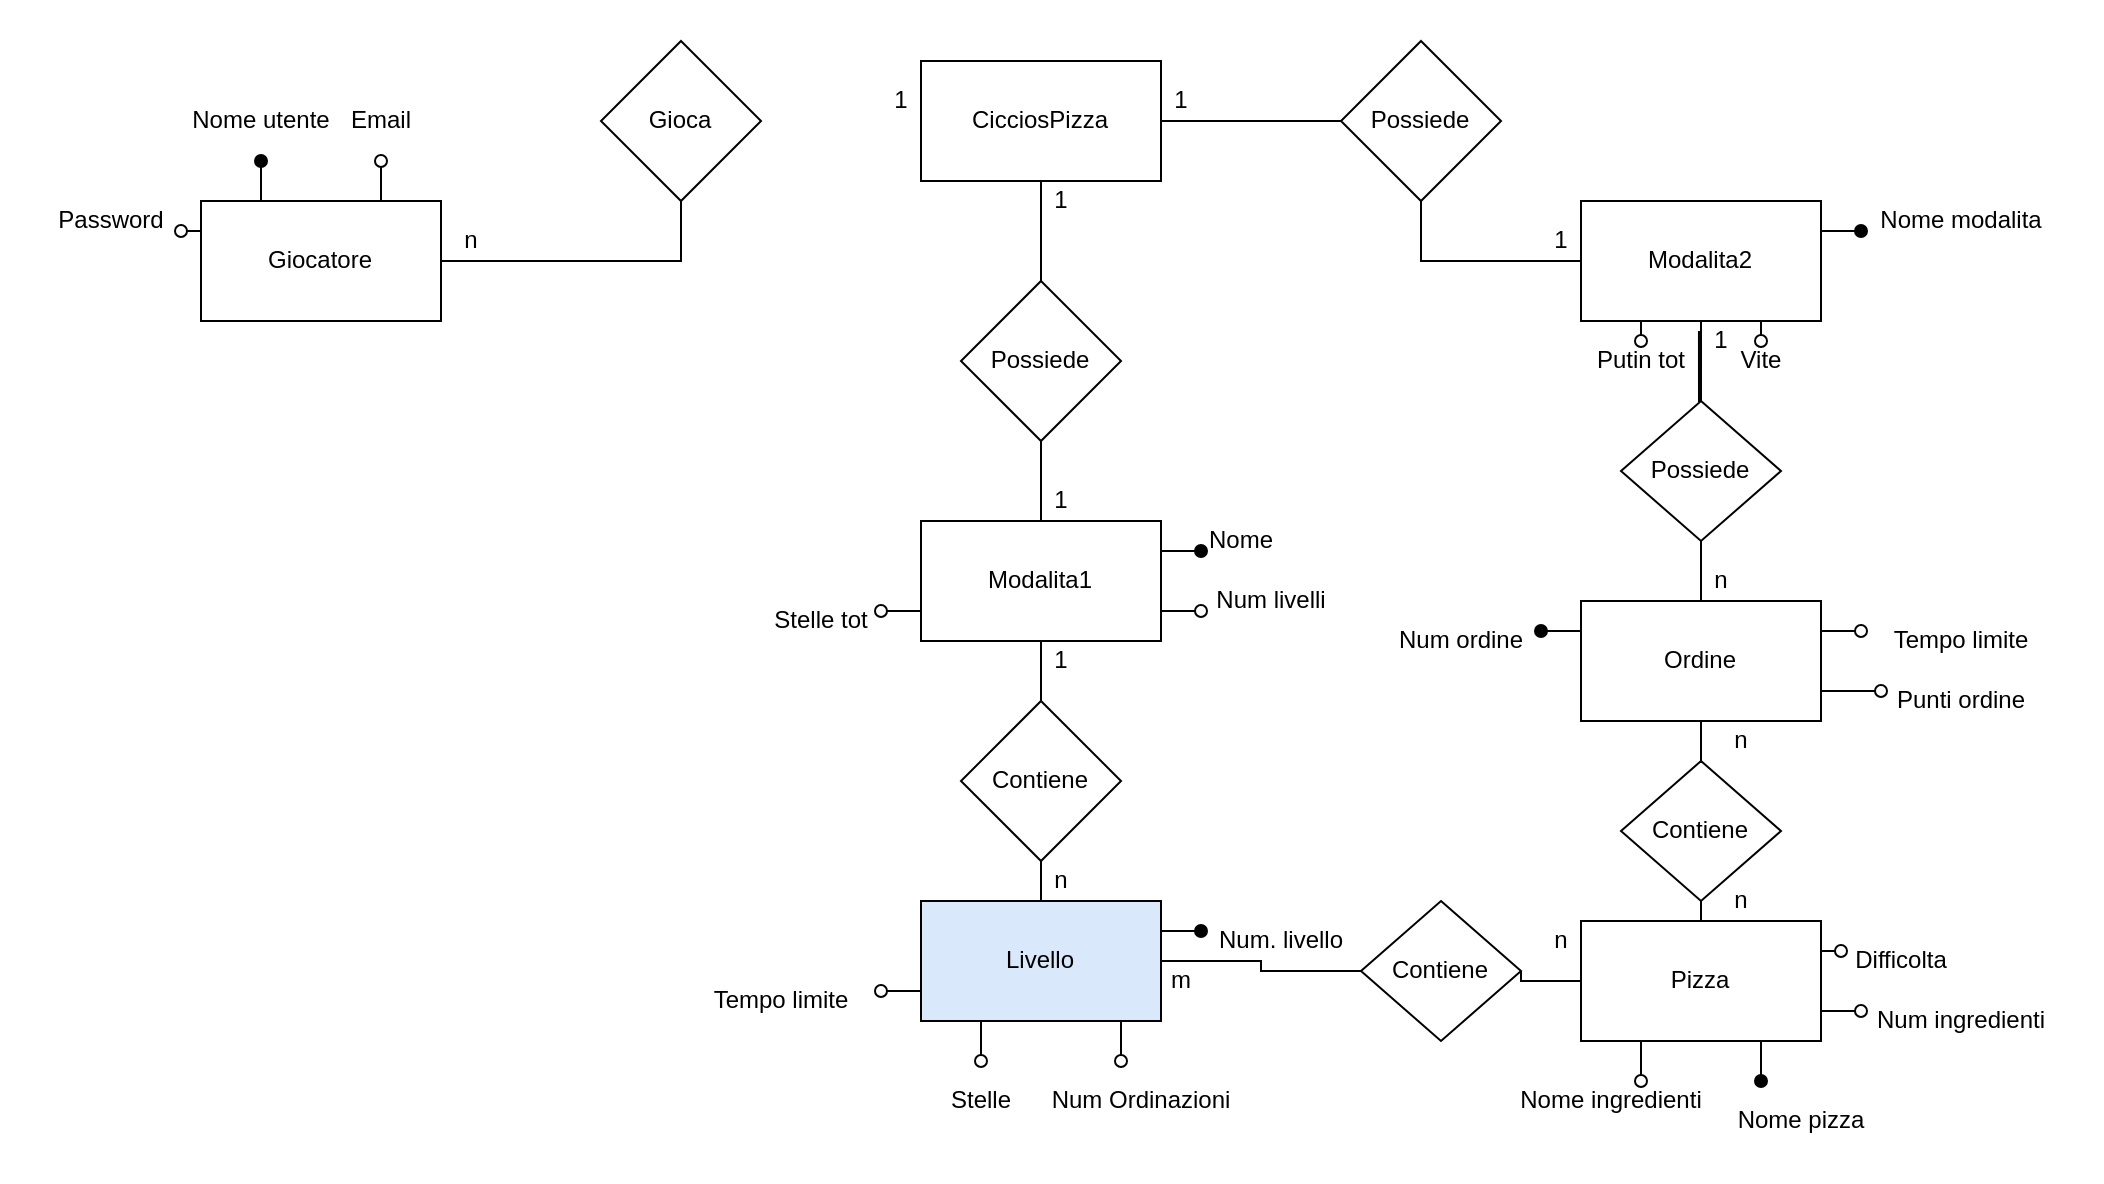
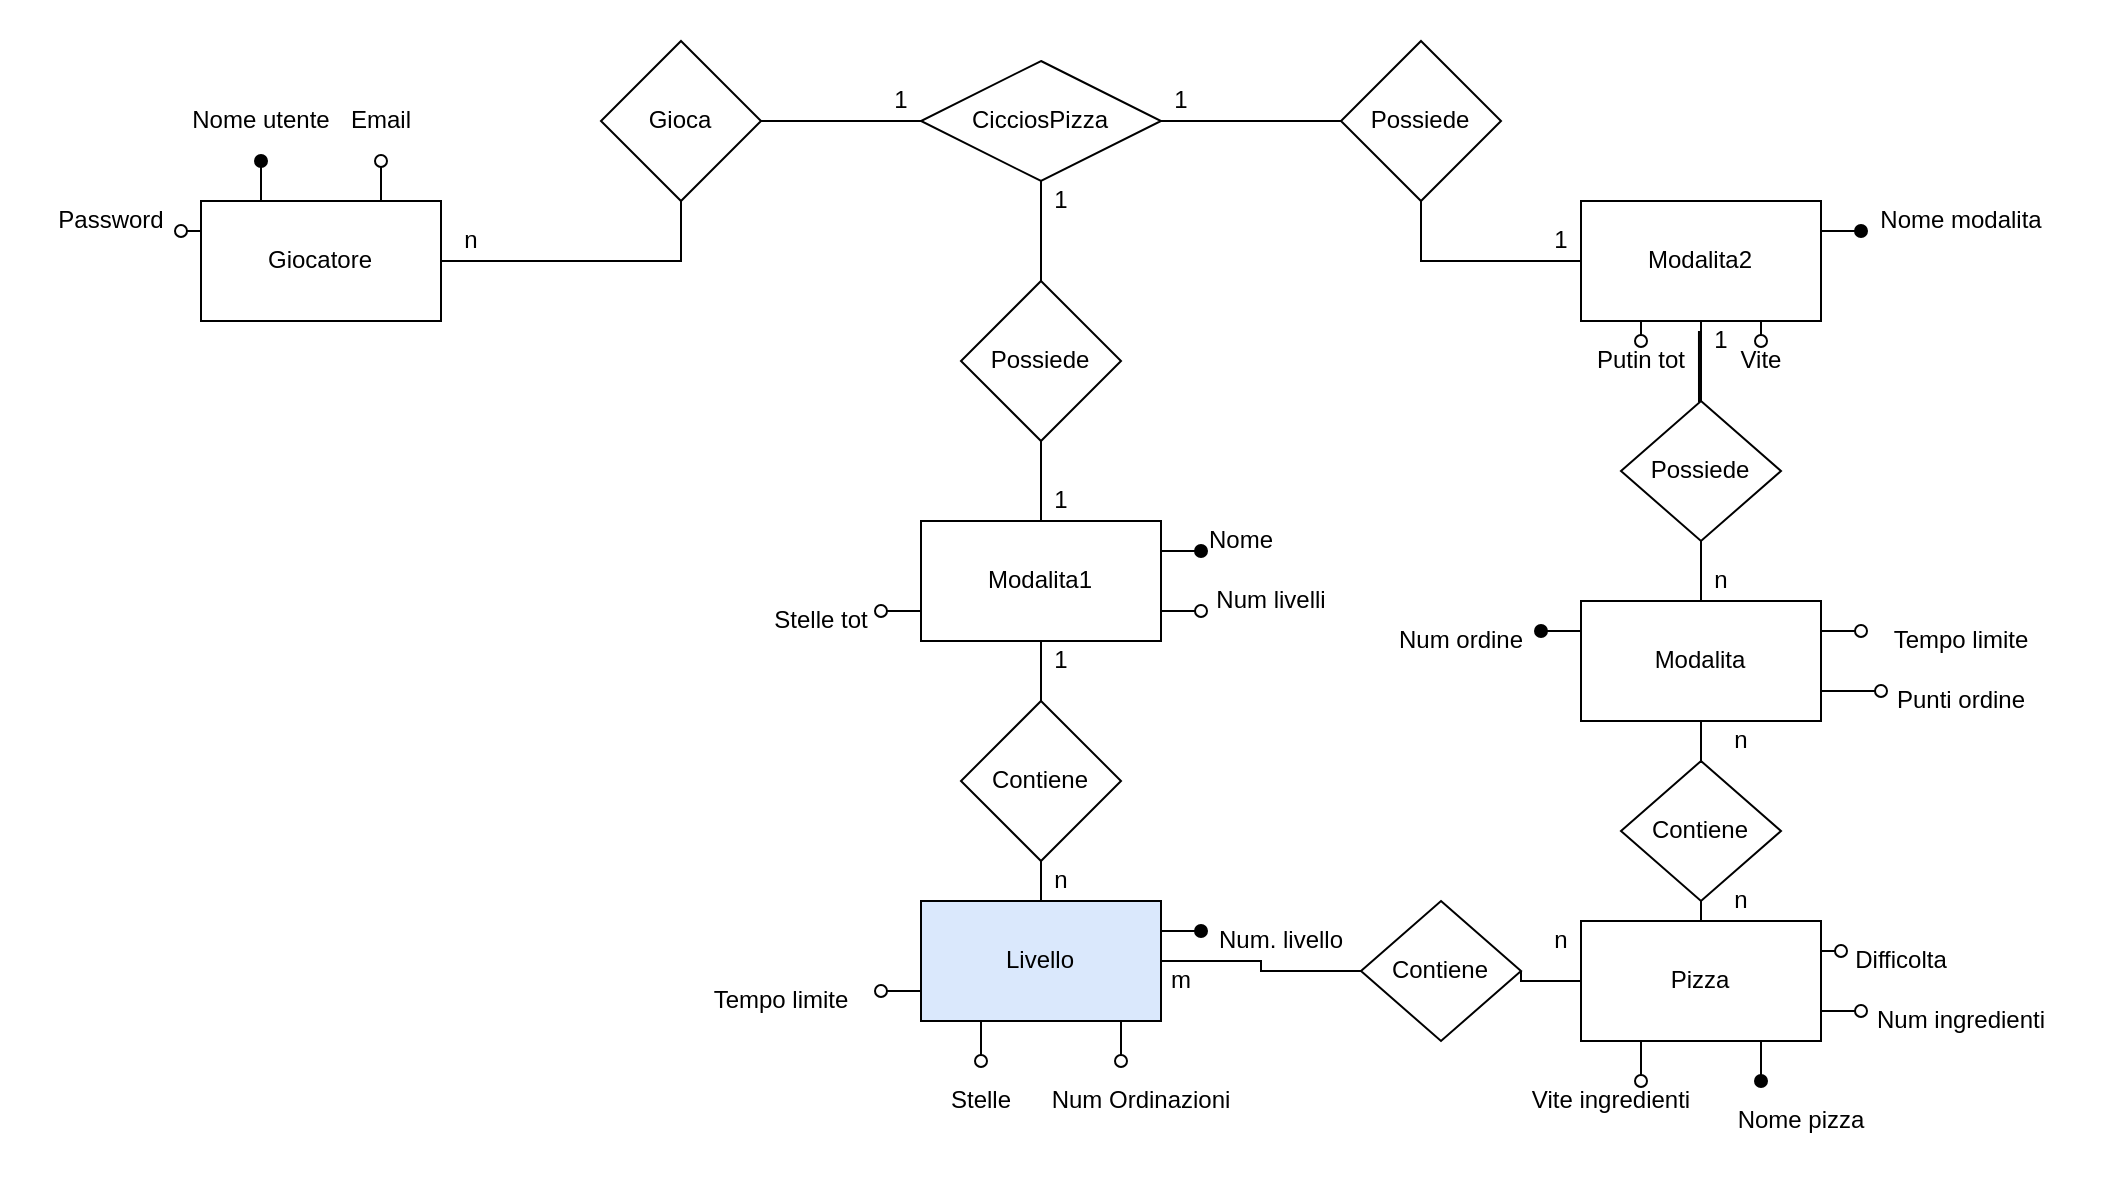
edge "Gioca" -- "CicciosPizza": added
node "CicciosPizza": shape rectangle -> diamond
node "Ordine": label "Ordine" -> "Modalita"
node "Nome ingredienti": label "Nome ingredienti" -> "Vite ingredienti"
